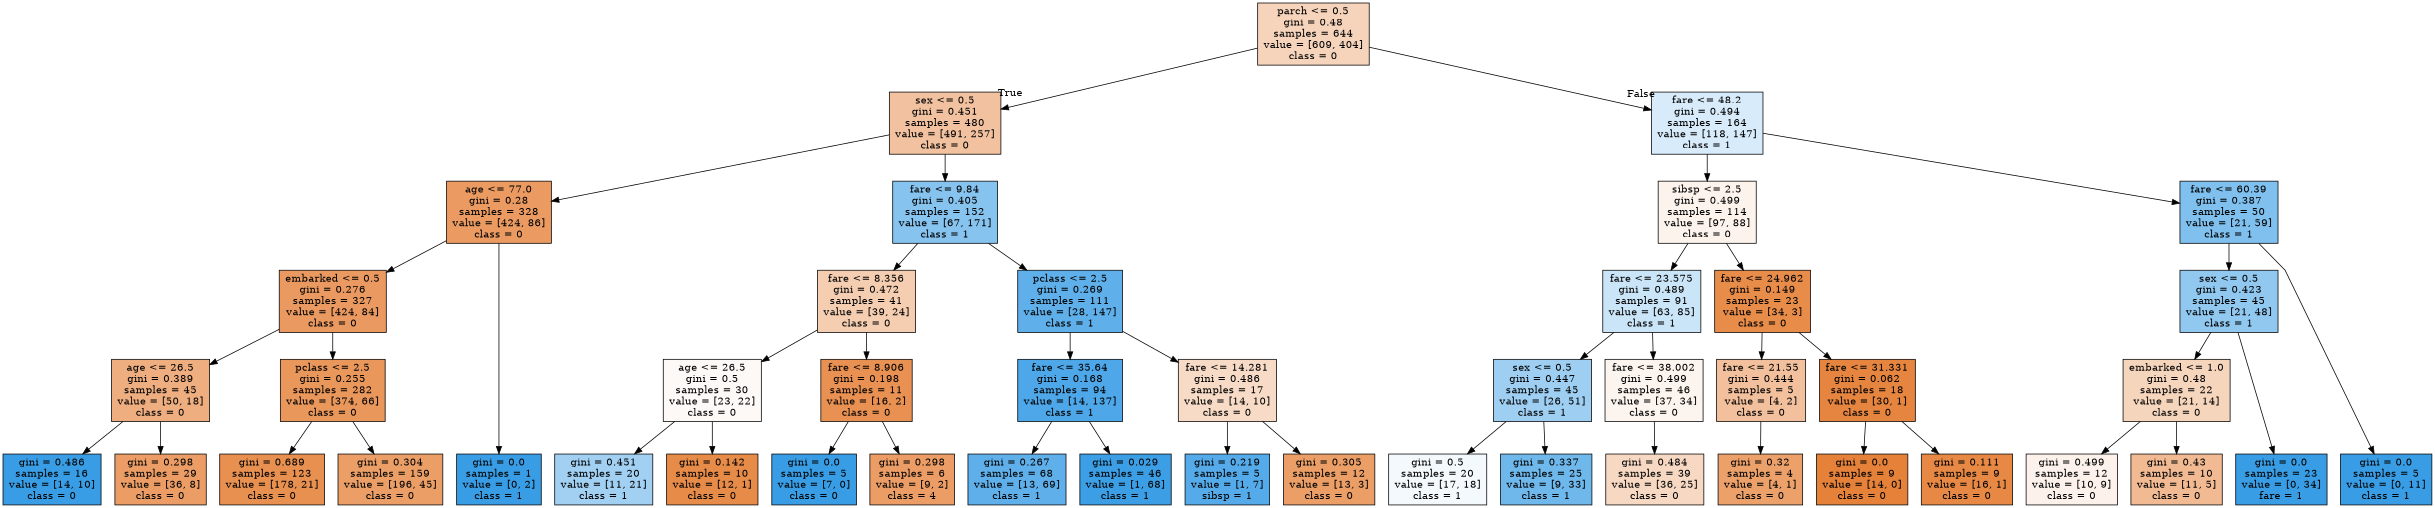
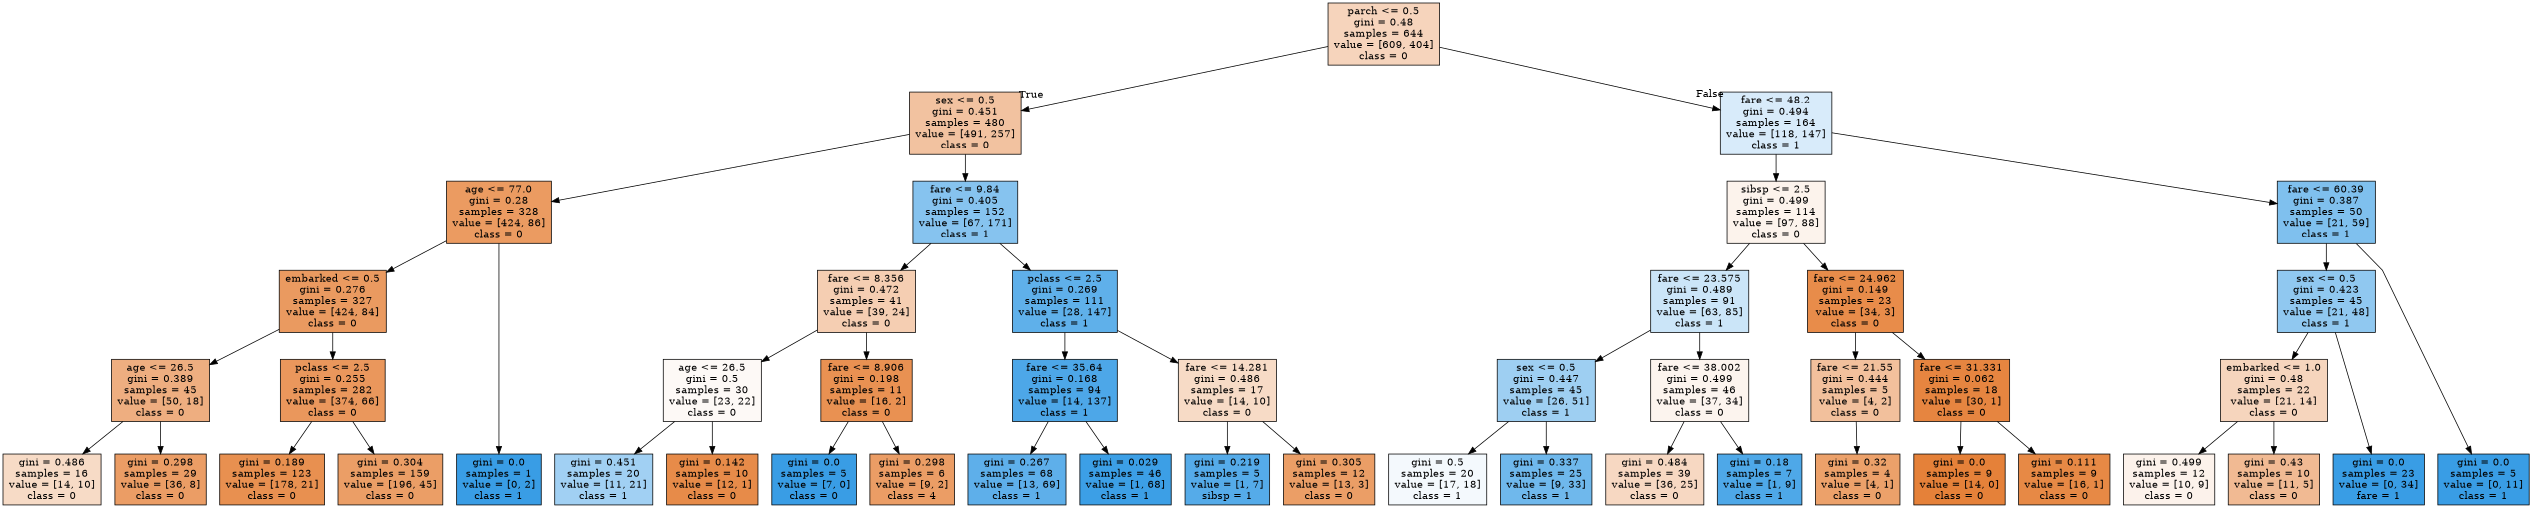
node "gini = 0.486 samples = 16 value = [14, 10] class = 0": fillcolor #399de5ff -> #e5813949
node "gini = 0.689 samples = 123 value = [178, 21] class = 0": label "gini = 0.689 samples = 123 value = [178, 21] class = 0" -> "gini = 0.189 samples = 123 value = [178, 21] class = 0"
node "gini = 0.18 samples = 7 value = [1, 9] class = 1": added
